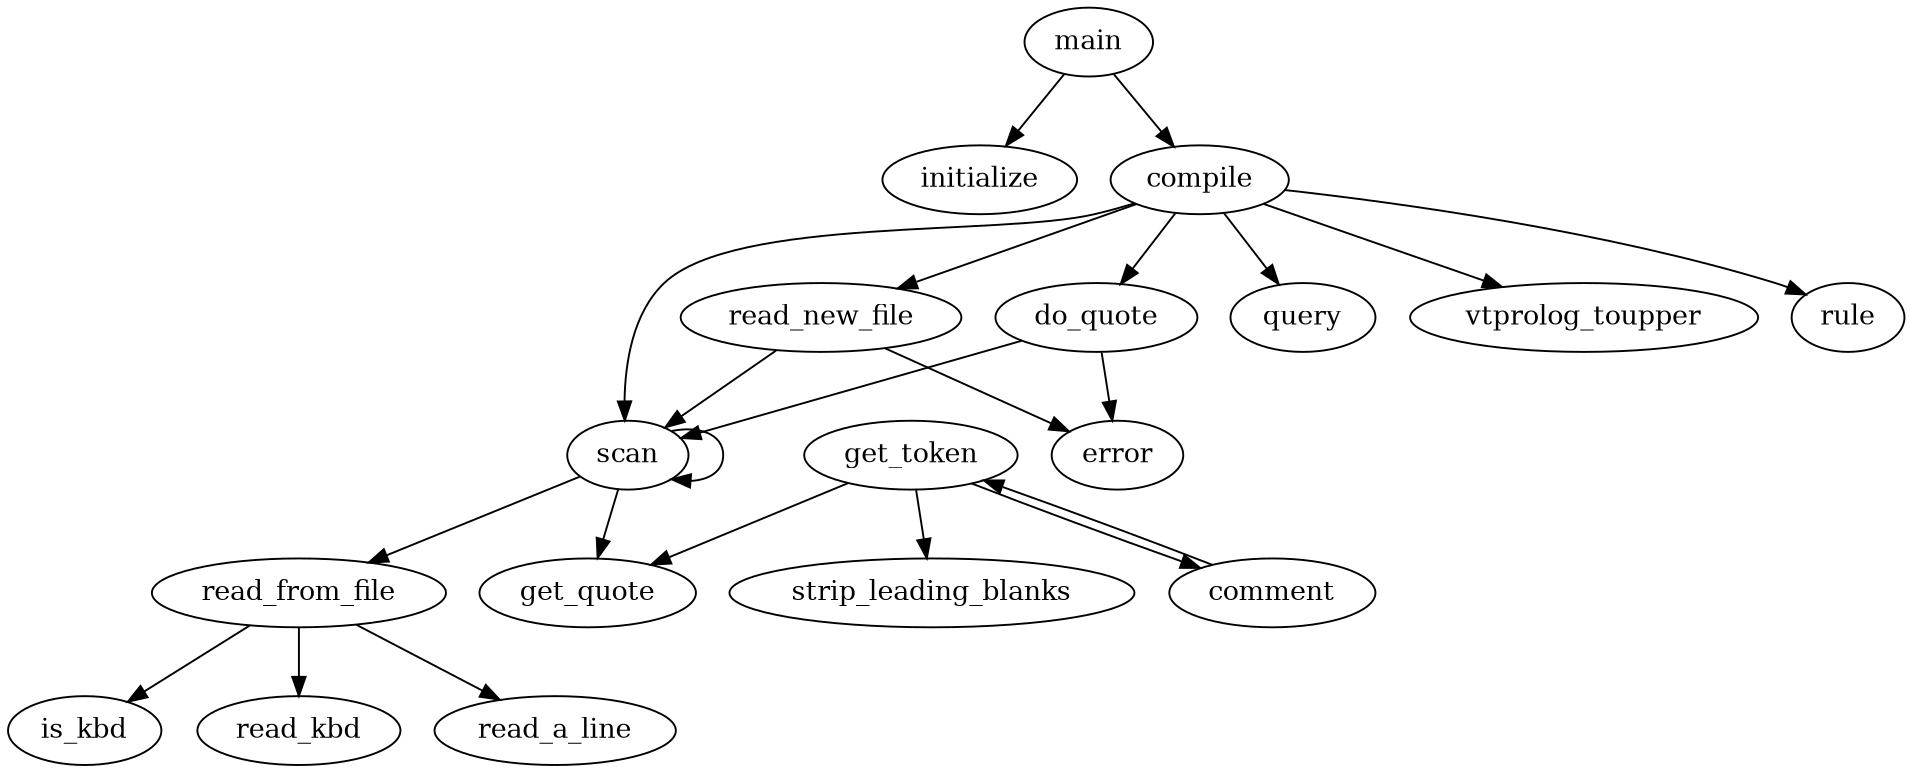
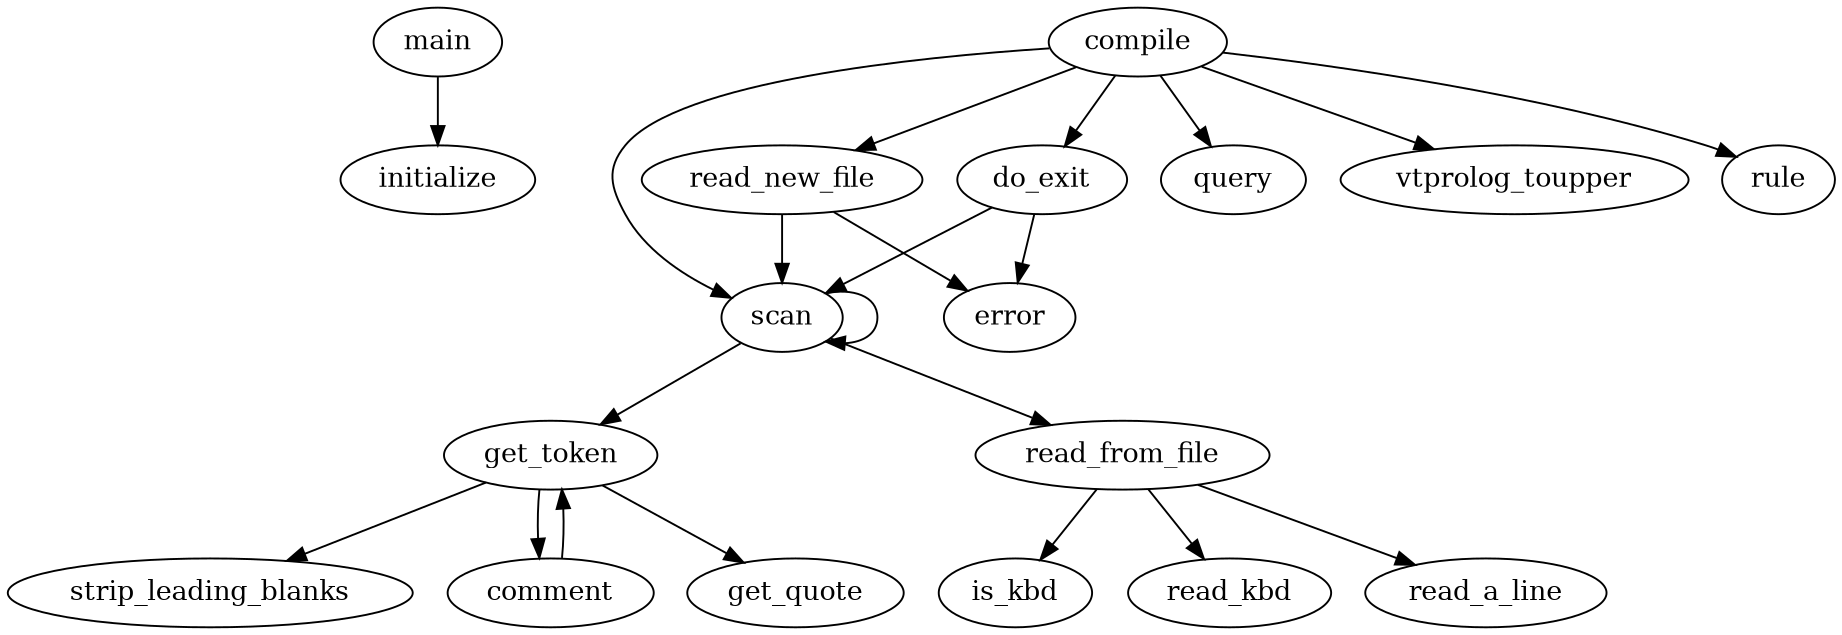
edge "main" -> "compile": removed
node "do_quote": label "do_quote" -> "do_exit"
edge "scan" -> "get_quote": now "scan" -> "get_token"
